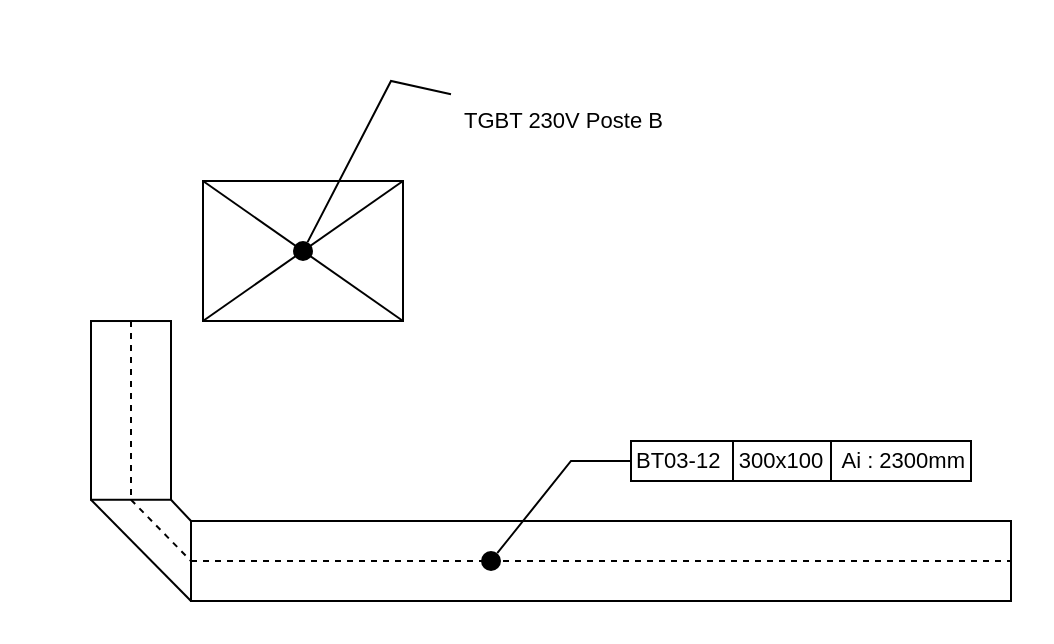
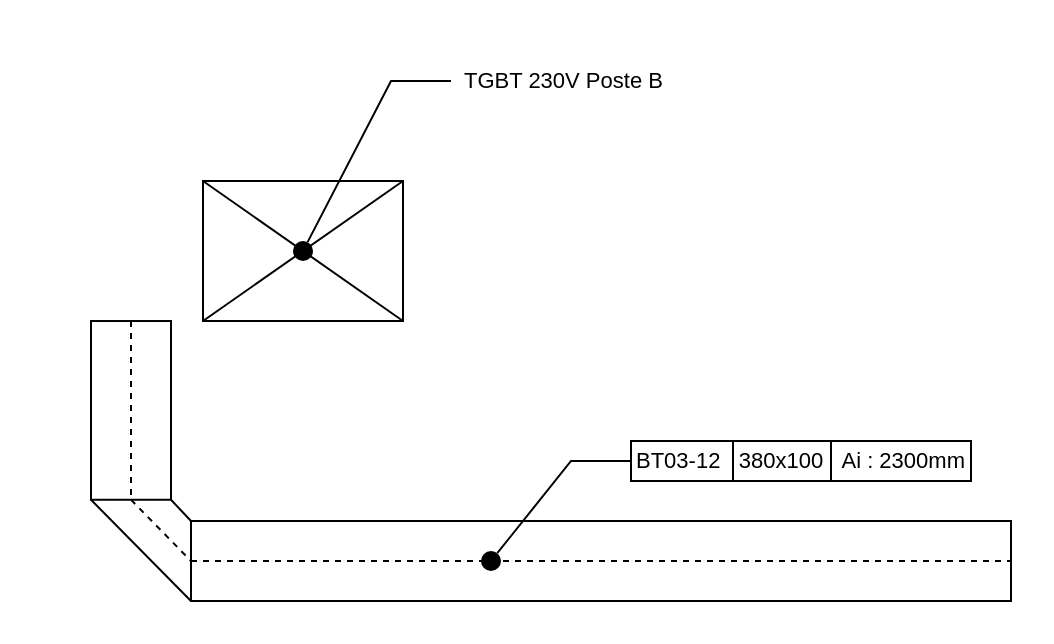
node "TGBT 230V Poste B": moved (571, 121) -> (571, 81)
node "BT03-12 300x100 Ai : 2300mm": label "BT03-12 300x100 Ai : 2300mm" -> "BT03-12 380x100 Ai : 2300mm"
